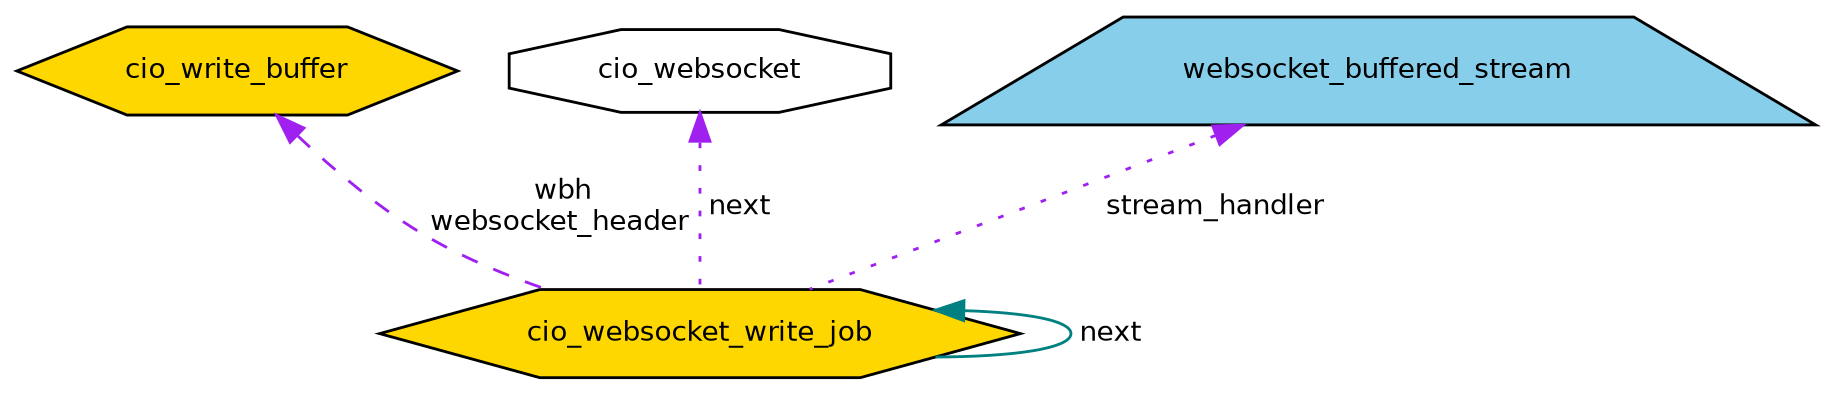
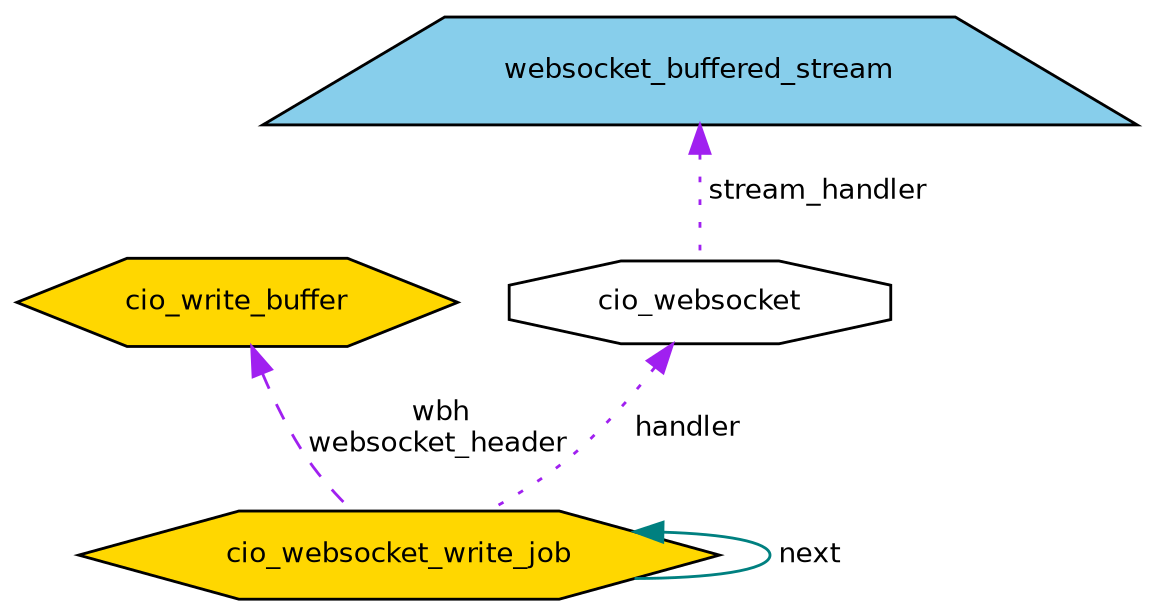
edge "cio_websocket_write_job" -> "cio_websocket": label " next" -> " handler"
edge "cio_websocket_write_job" -> "websocket_buffered_stream": now "cio_websocket" -> "websocket_buffered_stream"
